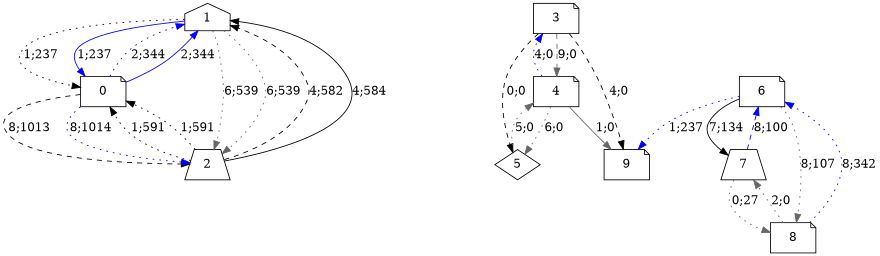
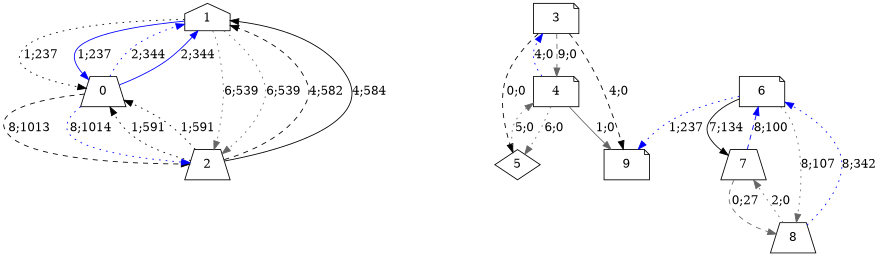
node "0": shape note -> trapezium
edge "7" -> "8": style dotted -> dashed
node "8": shape note -> trapezium
